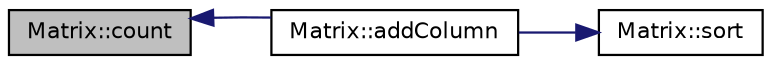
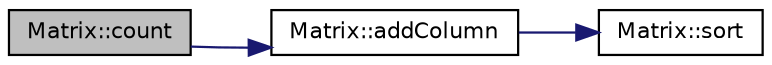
edge "Matrix::addColumn" -> "Matrix::count": reversed
